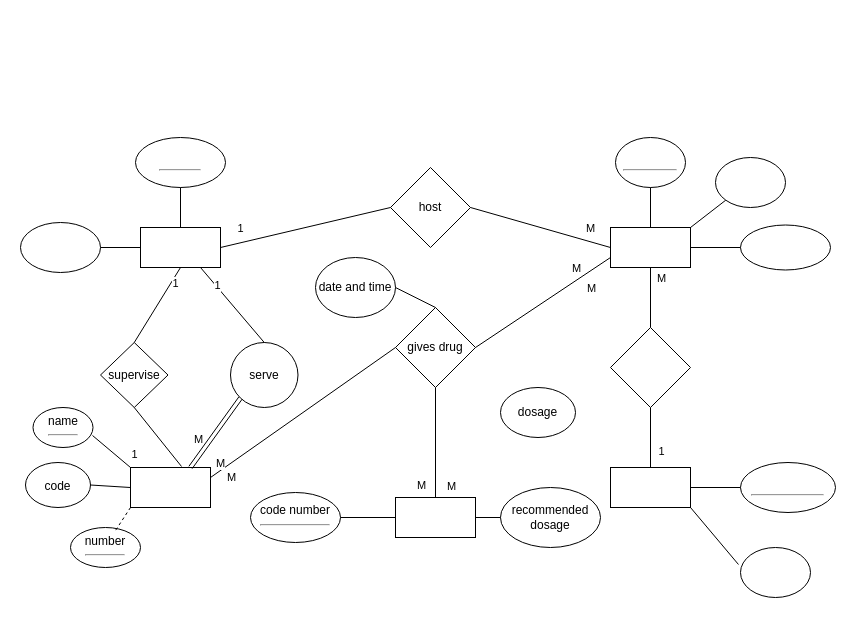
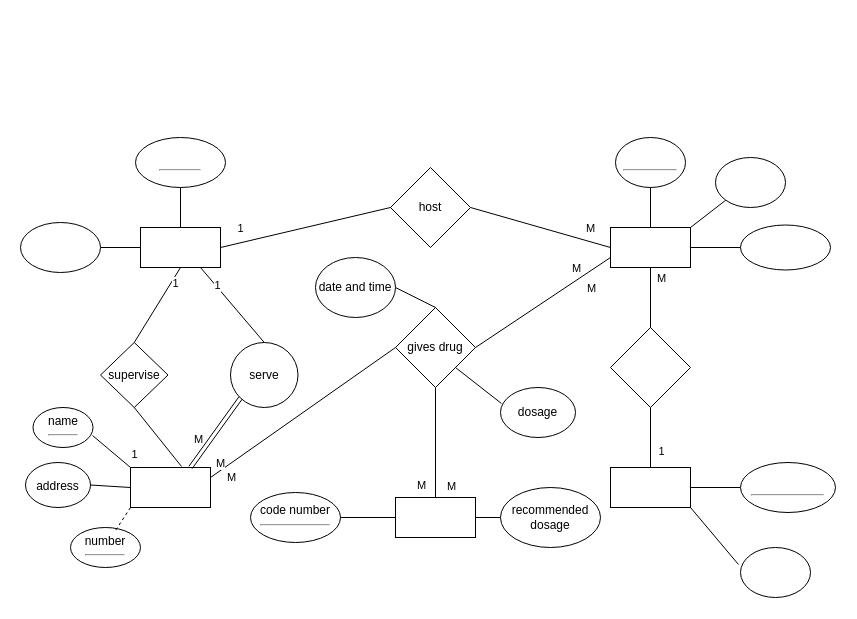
edge "gives drug" -- "dosage": added
node "code": label "code" -> "address"
